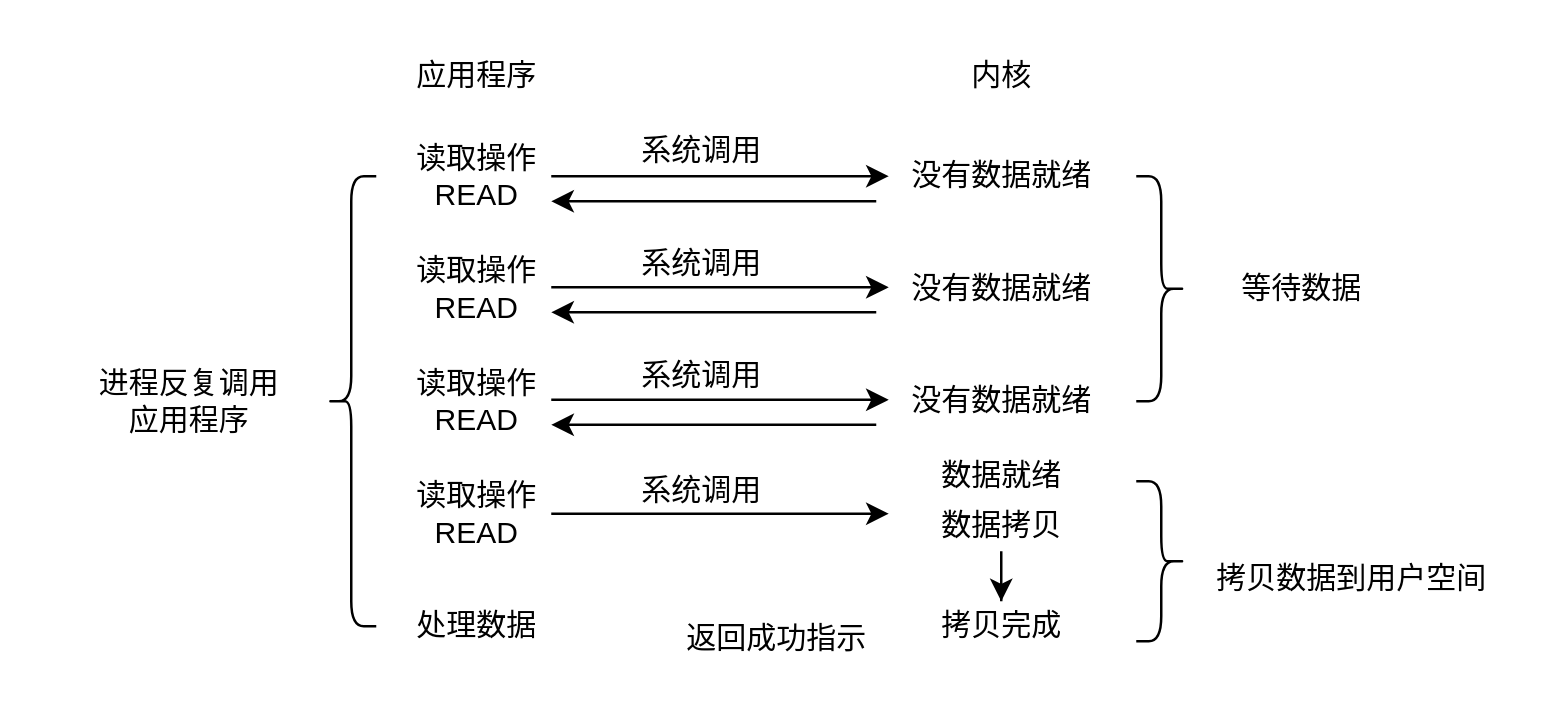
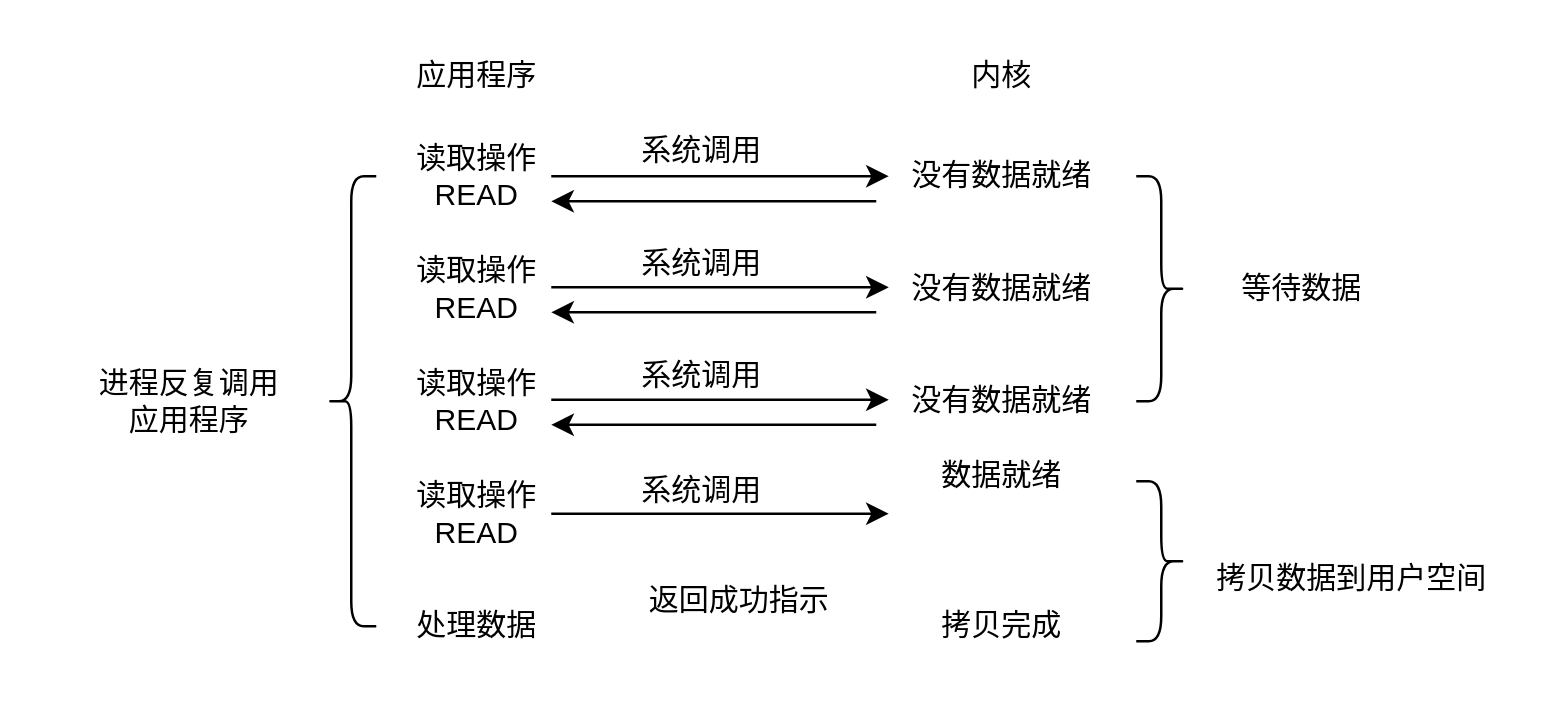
node "数据拷贝": removed
edge "数据拷贝" -> "拷贝完成": removed
node "返回成功指示": moved (776, 639) -> (739, 601)
